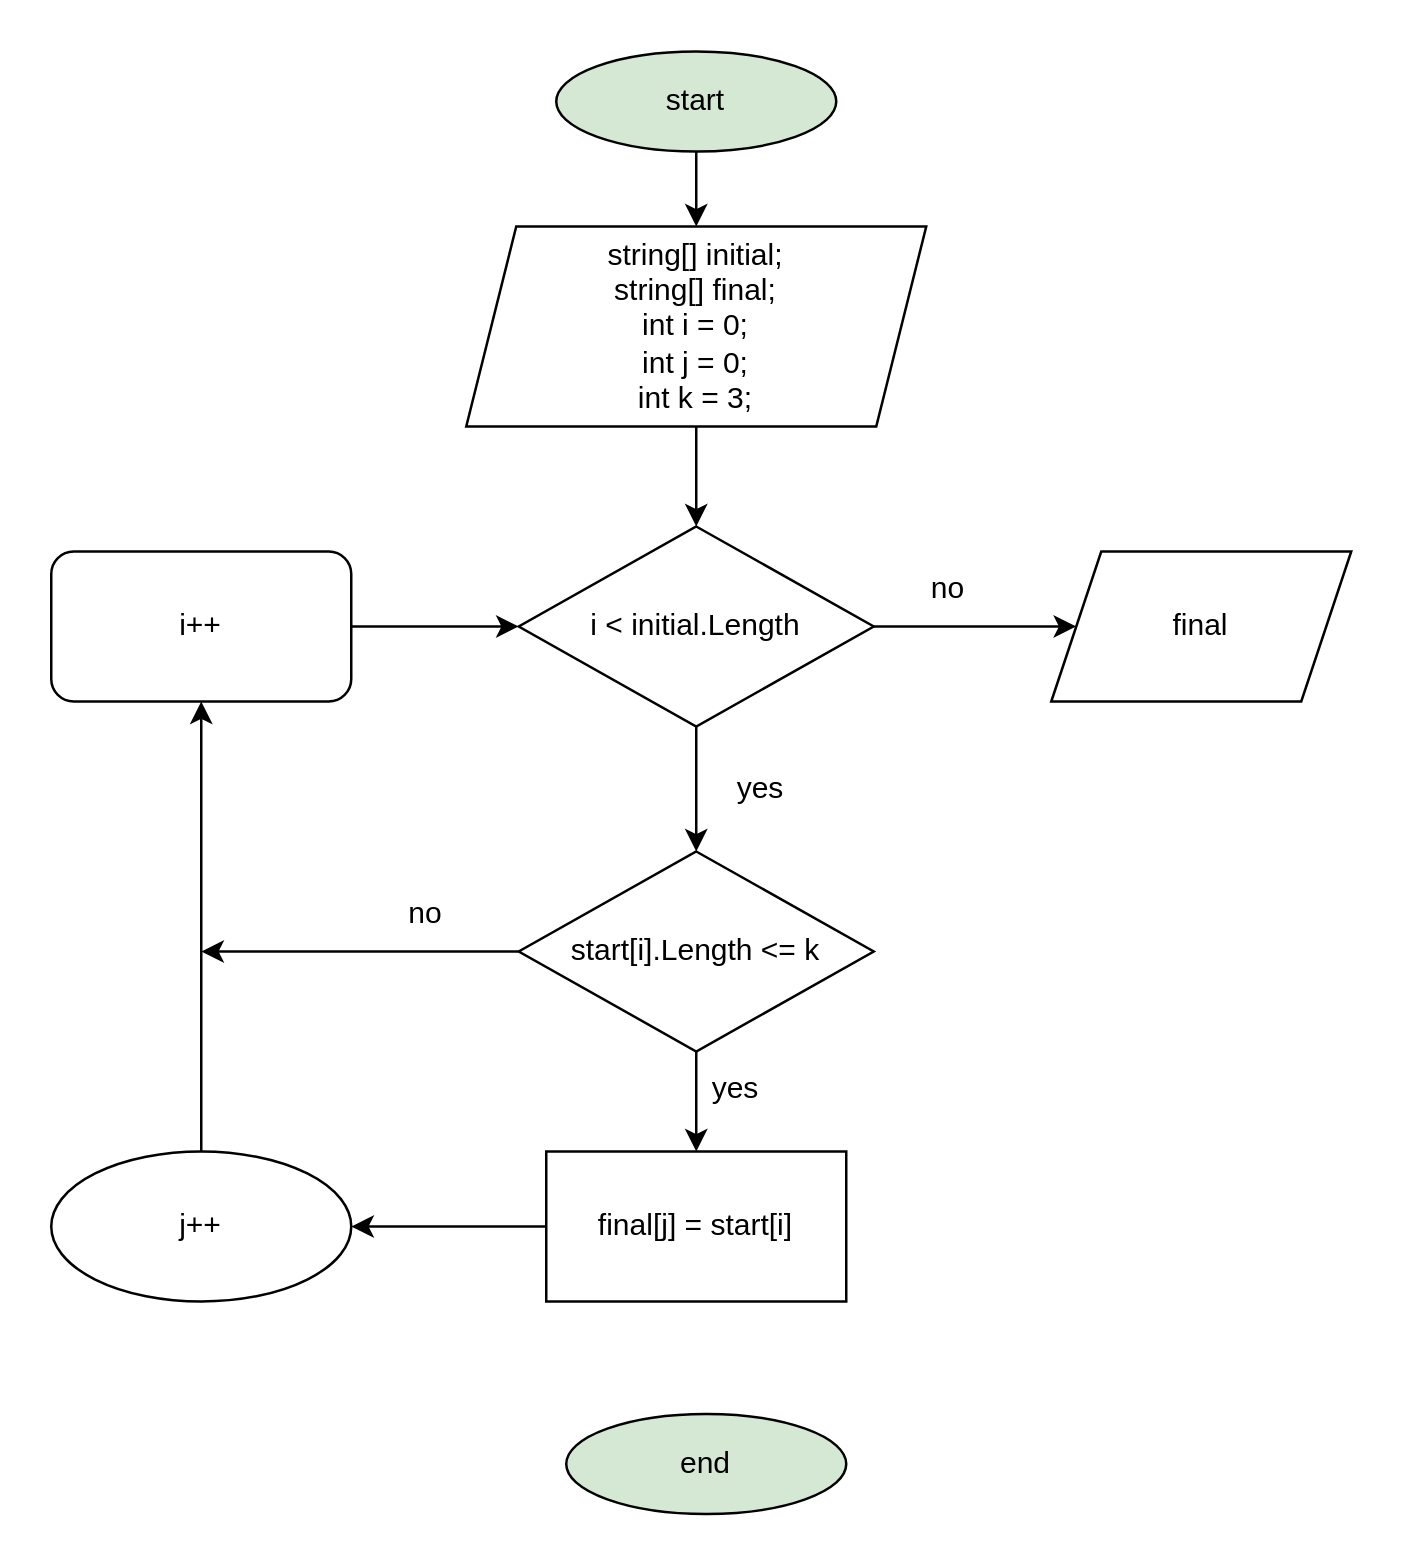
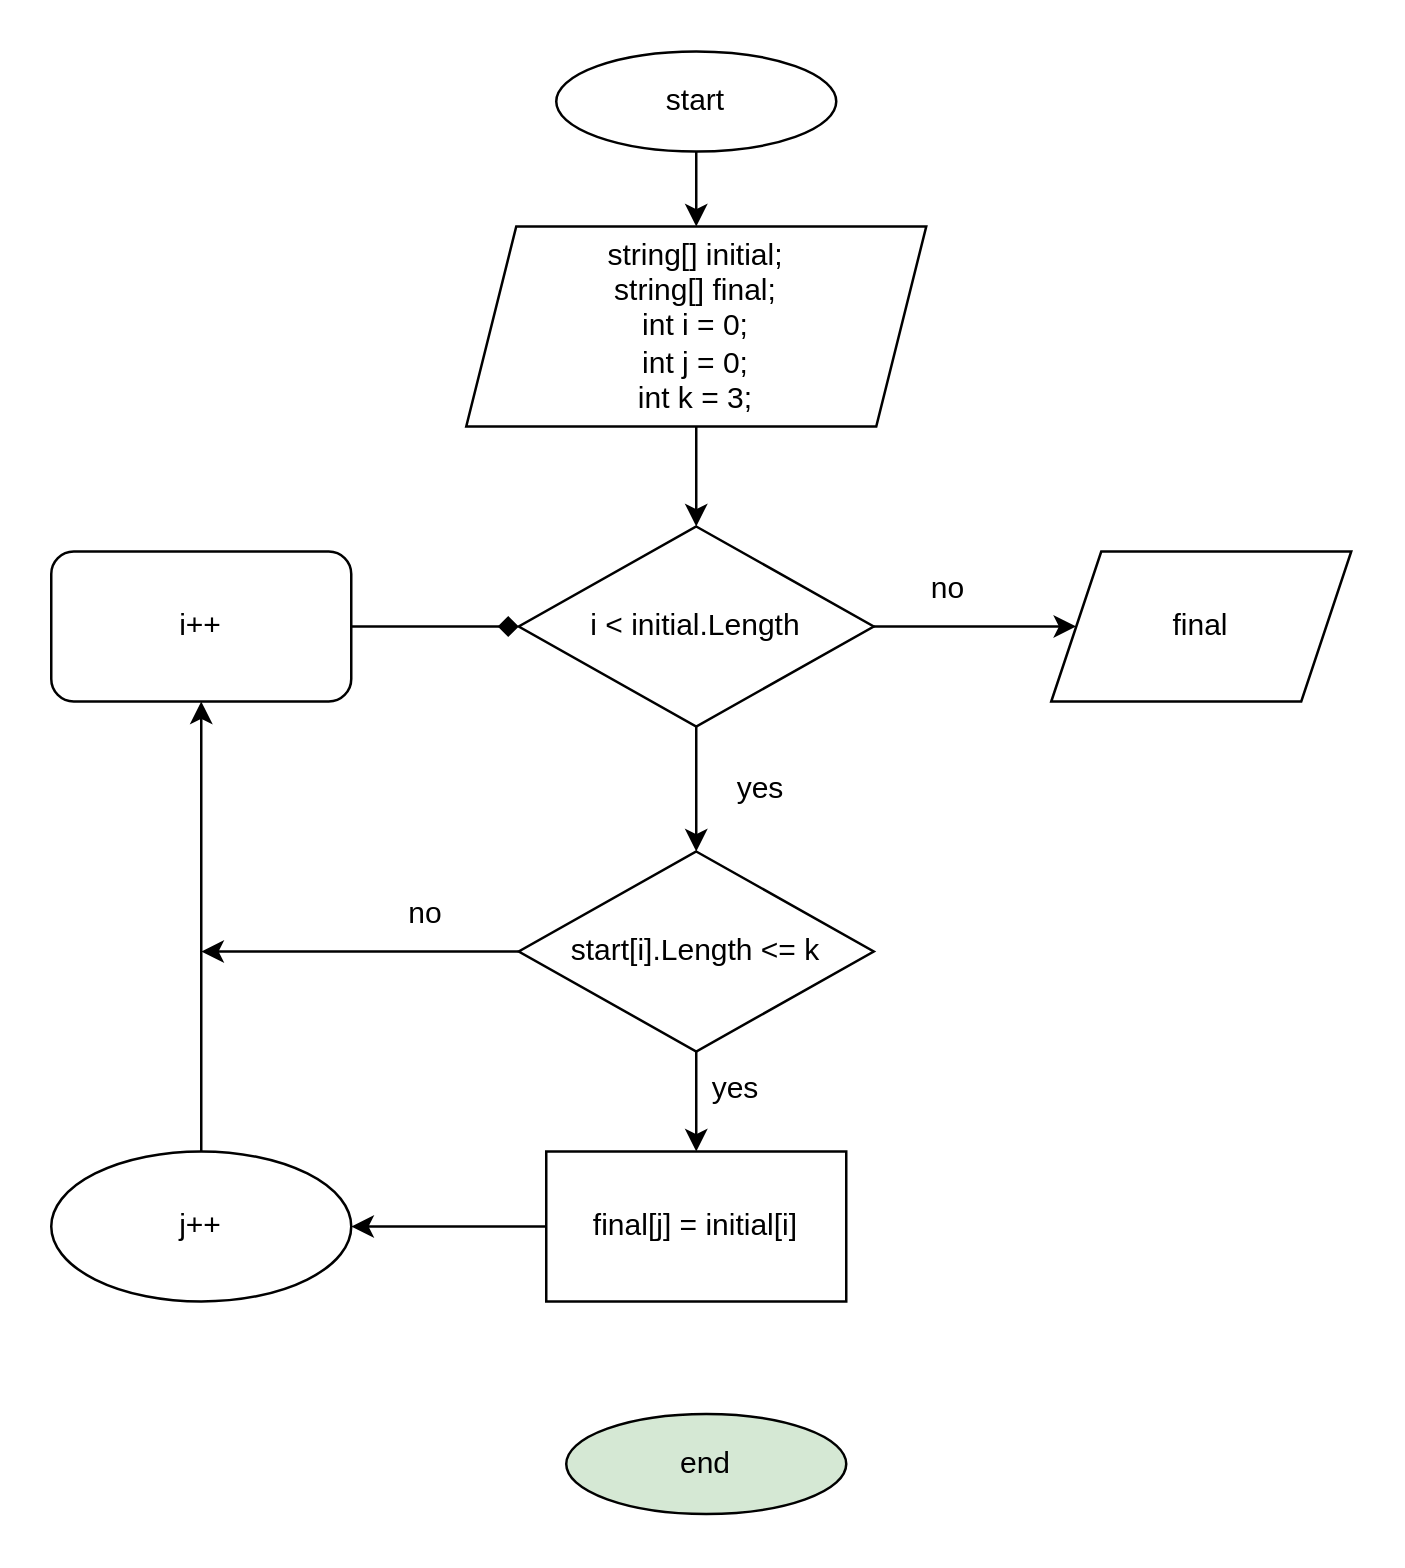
node "start": fillcolor #d5e8d4 -> #ffffff
edge "i++" -> "i < initial.Length": arrowhead classic -> diamond
node "final[j] = start[i]": label "final[j] = start[i]" -> "final[j] = initial[i]"
